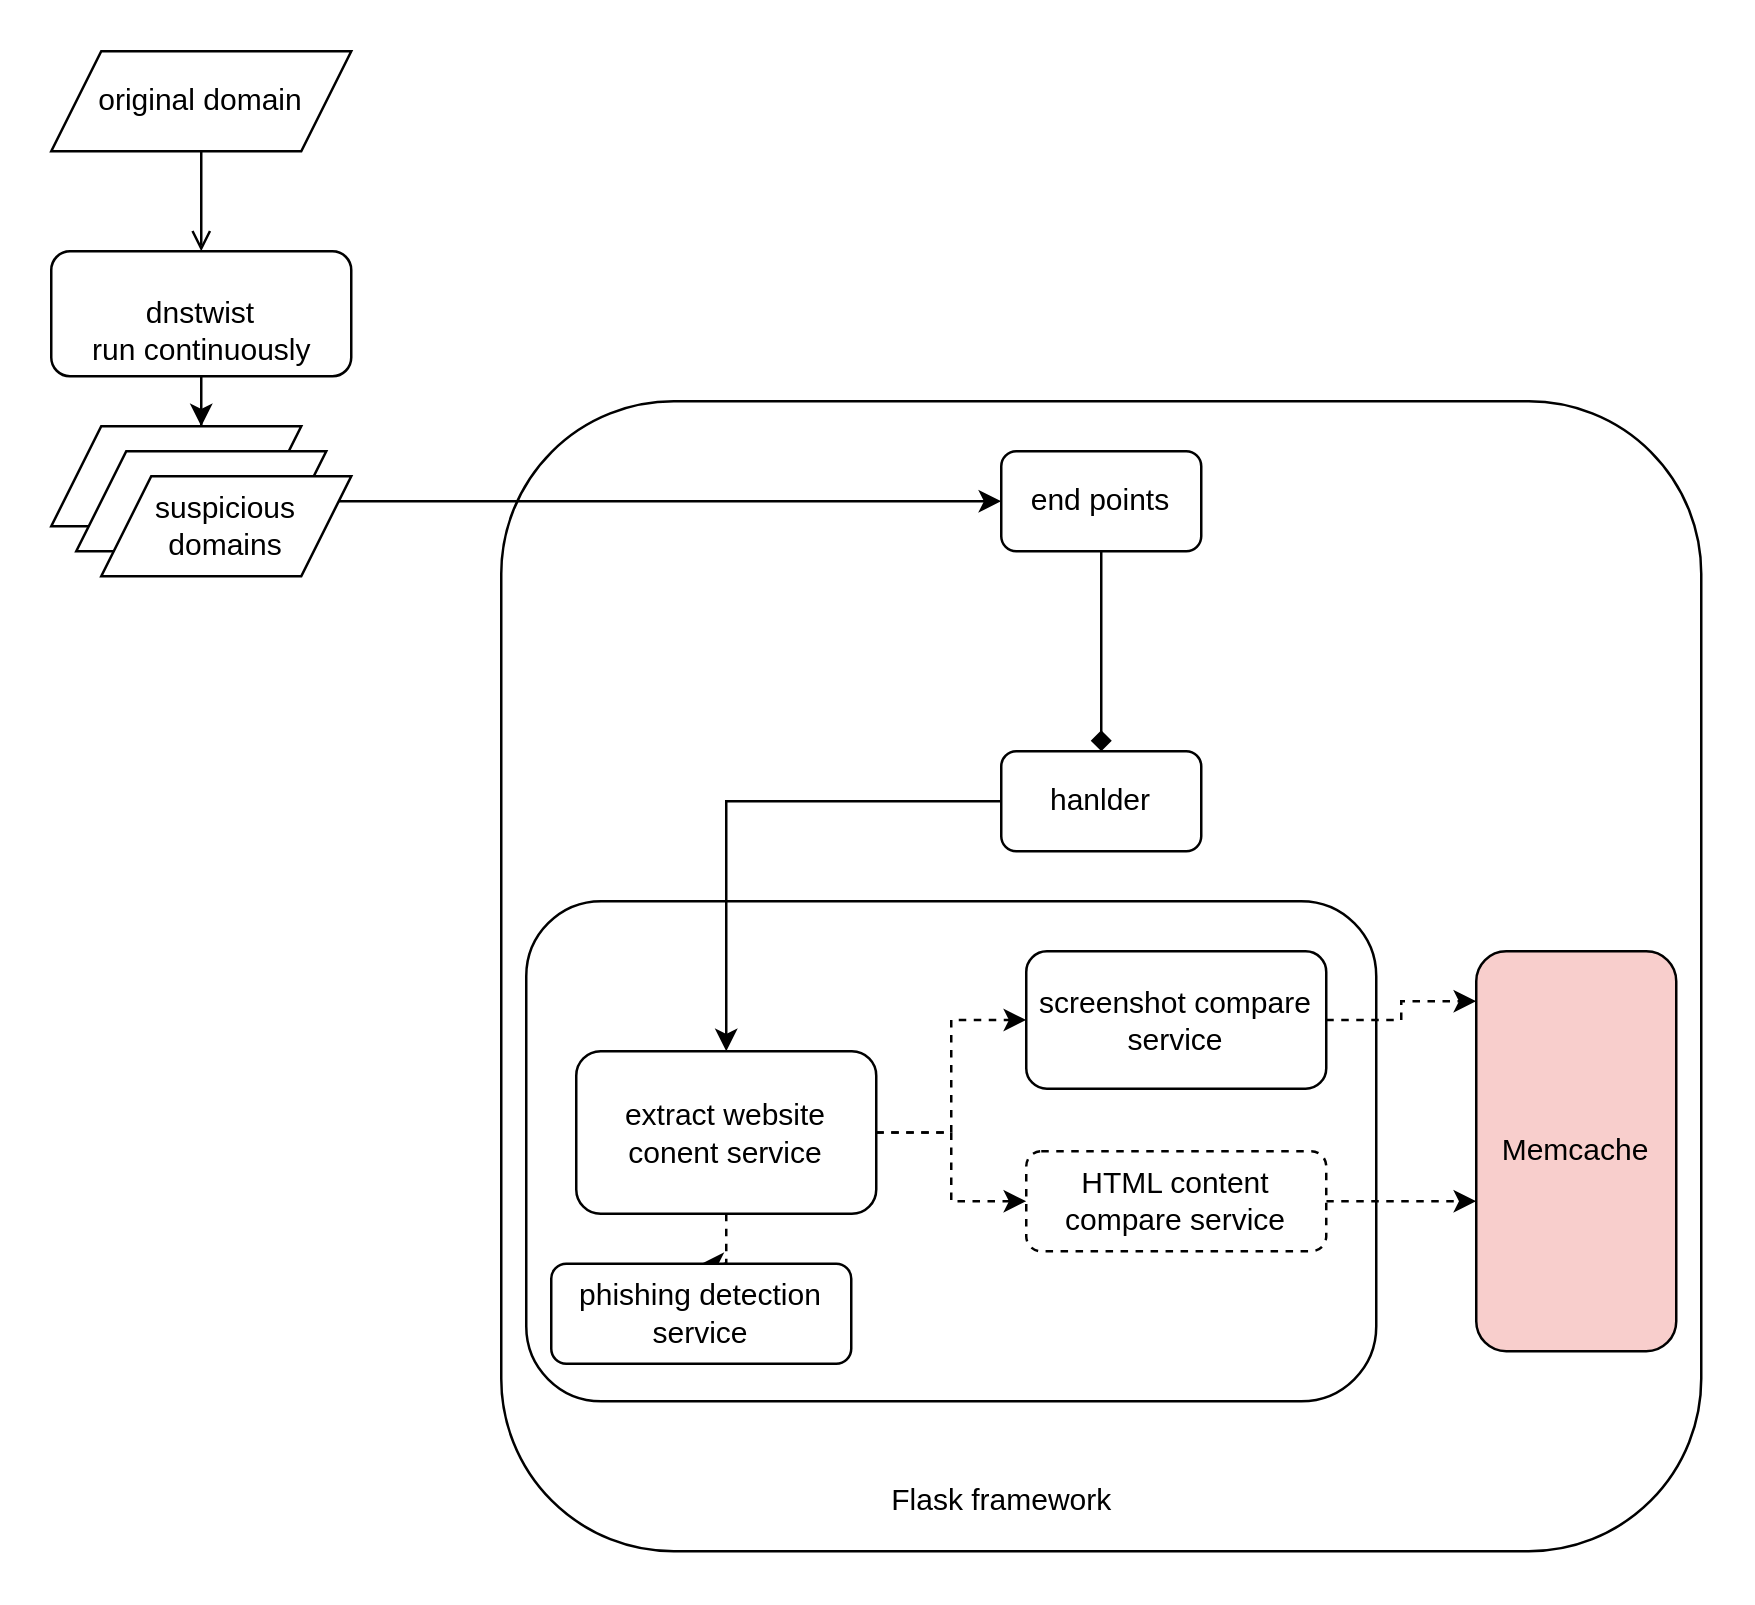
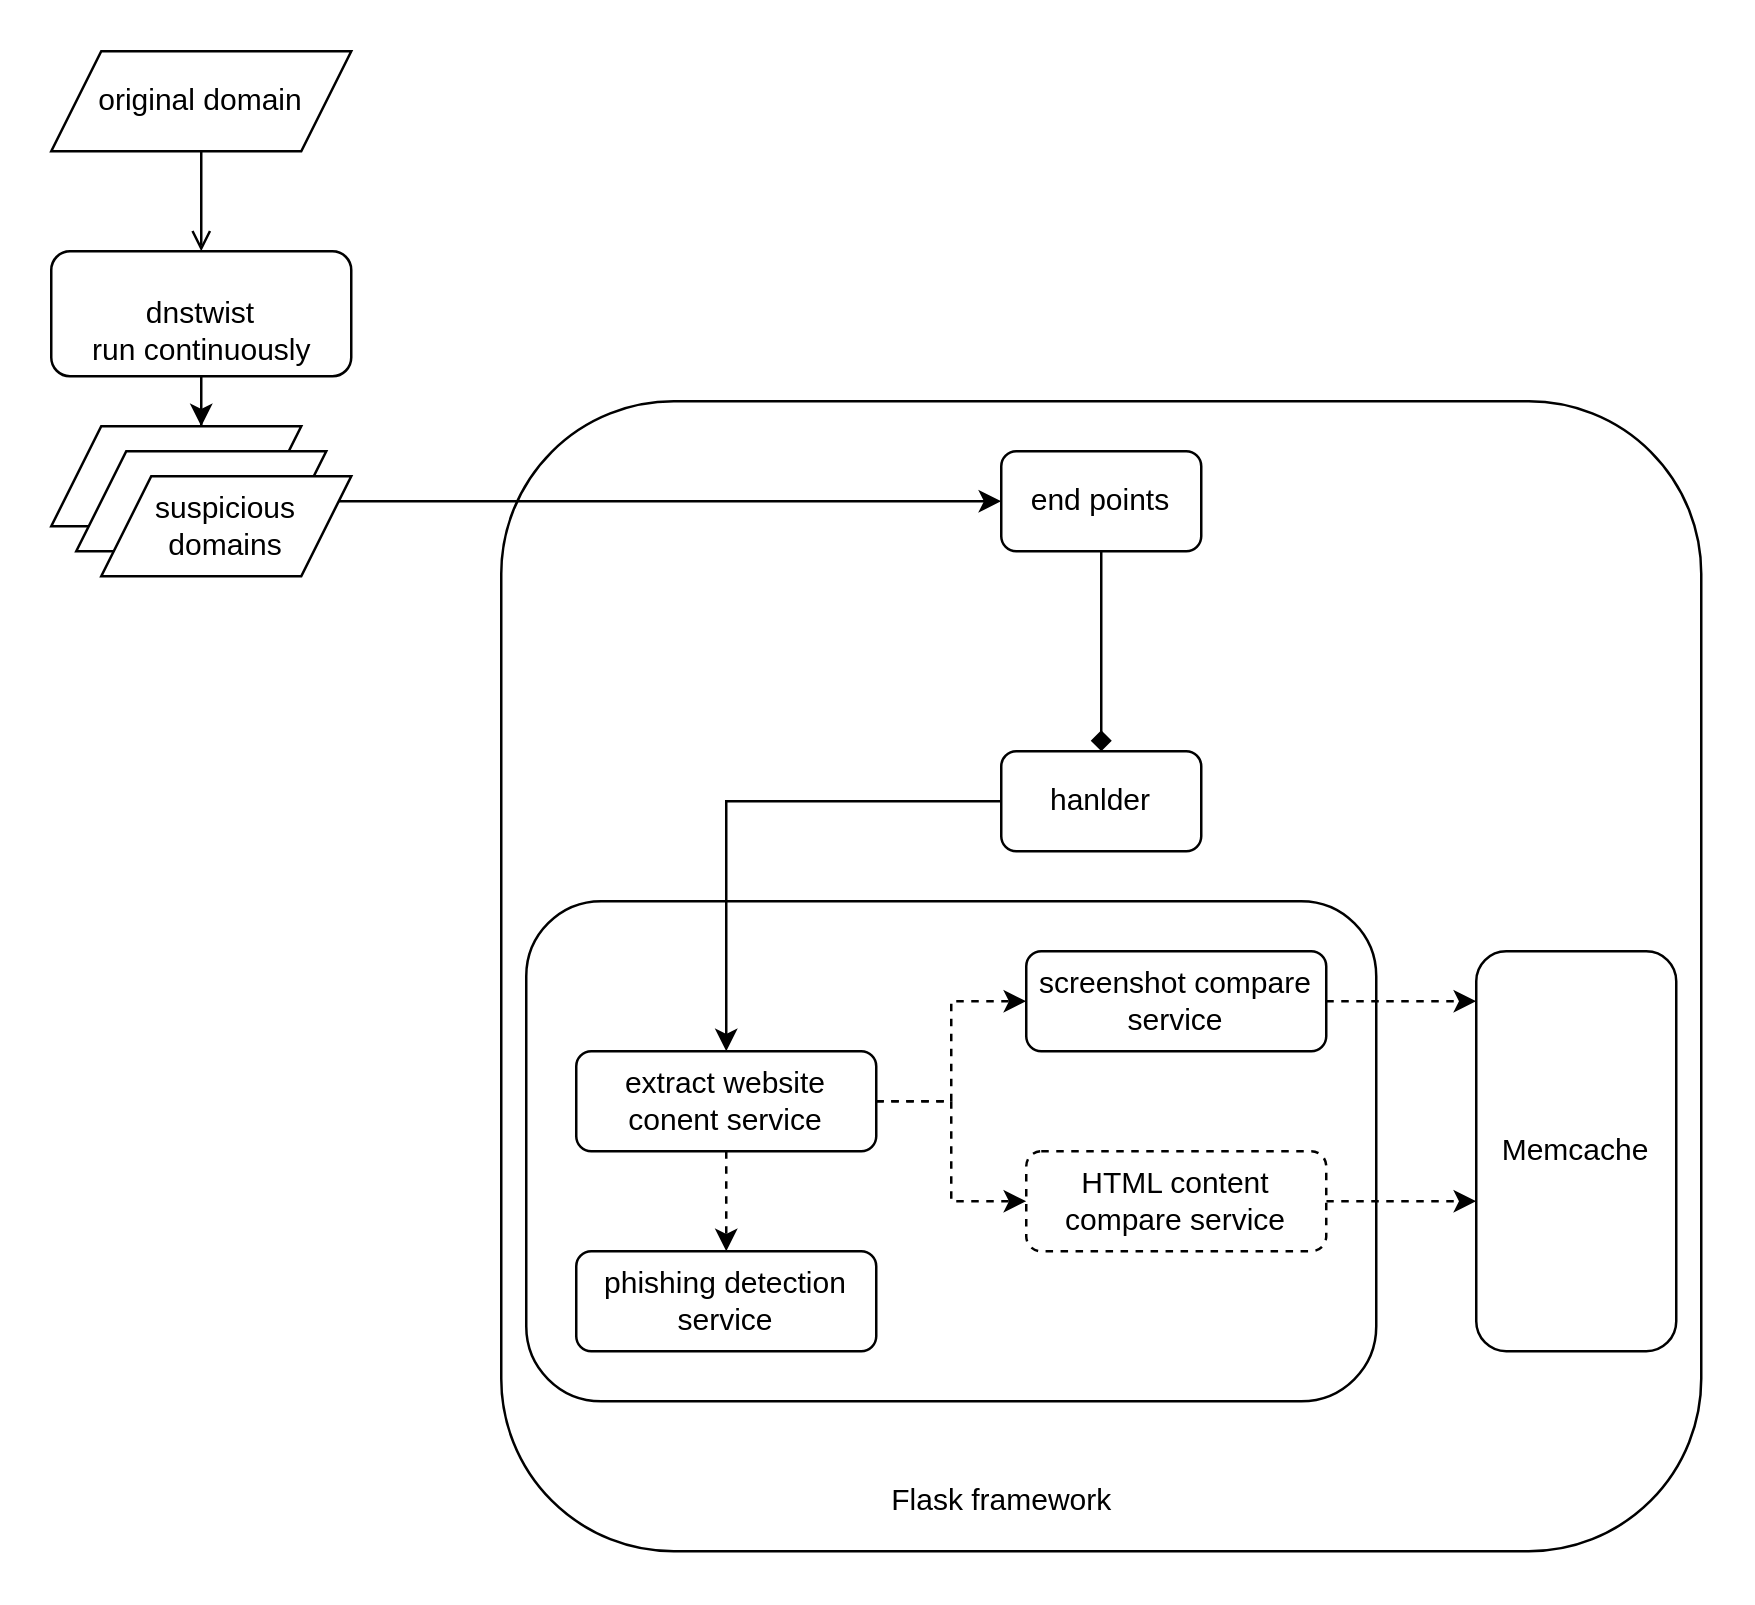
node "screenshot compare service": size 300x138 -> 300x100
node "extract website conent service": size 300x163 -> 300x100
node "Memcache": fillcolor #f8cecc -> #ffffff
node "phishing detection service": moved (701, 1314) -> (726, 1301)
